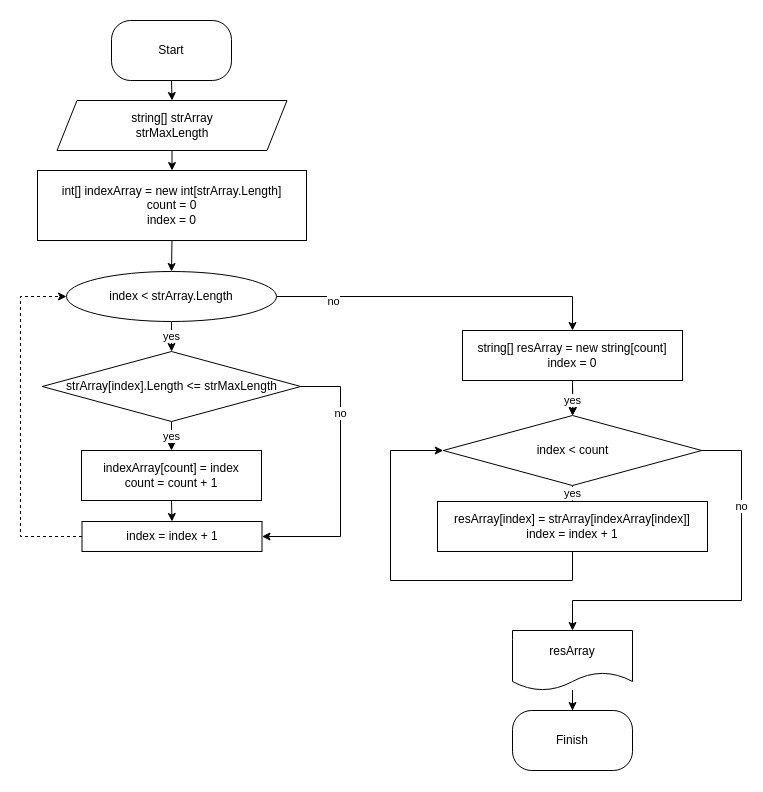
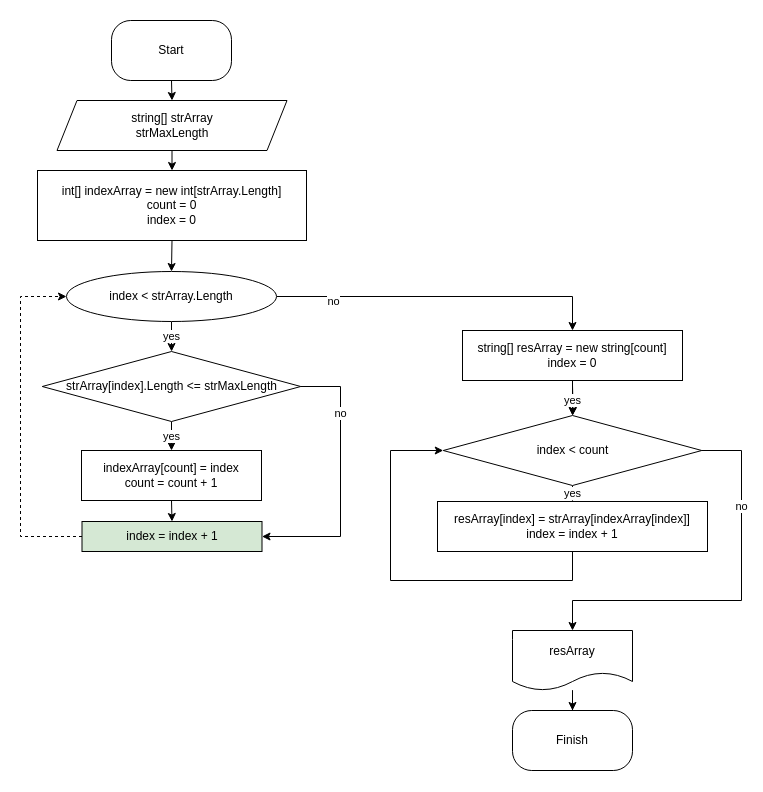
node "index = index + 1": fillcolor #ffffff -> #d5e8d4
